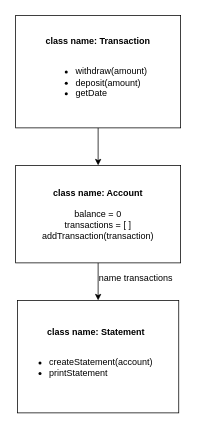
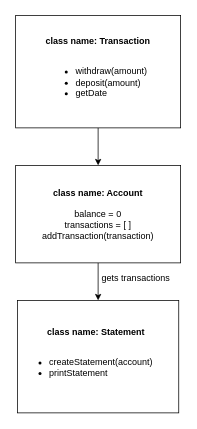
node "name transactions": label "name transactions" -> "gets transactions"
